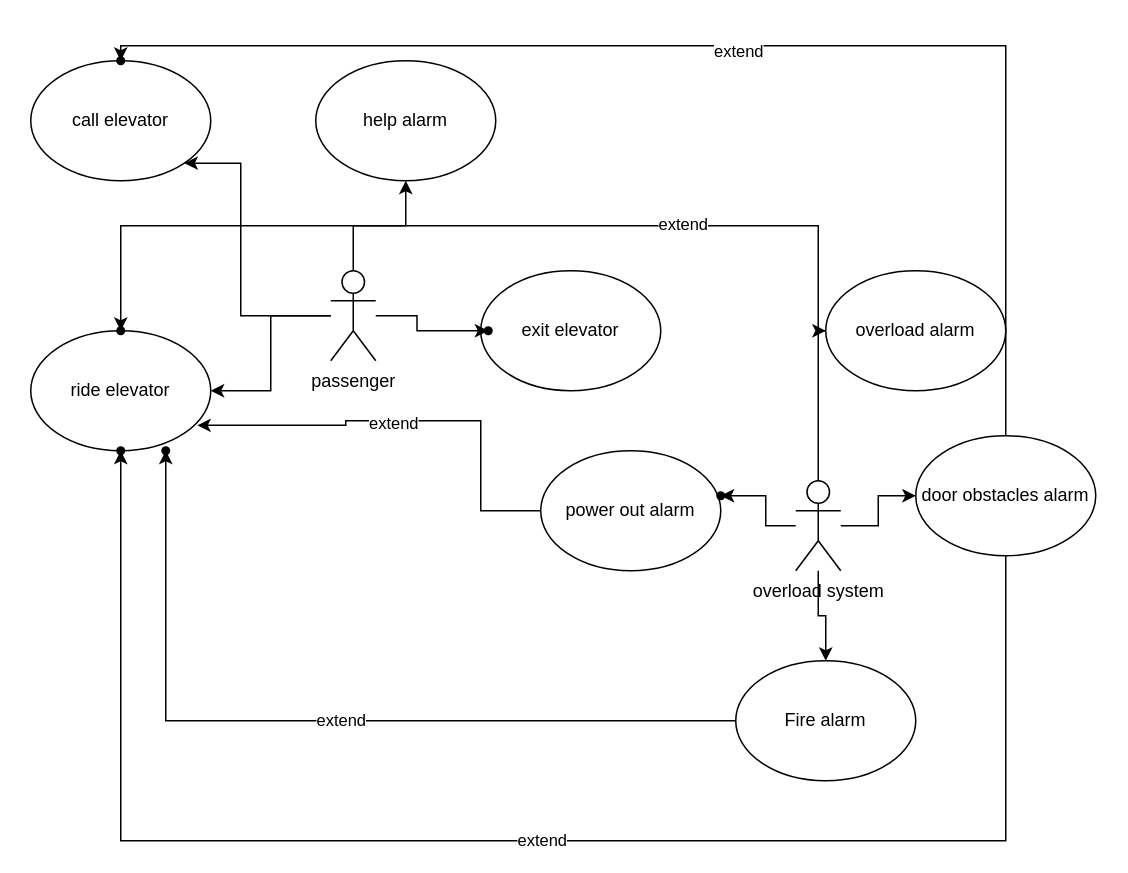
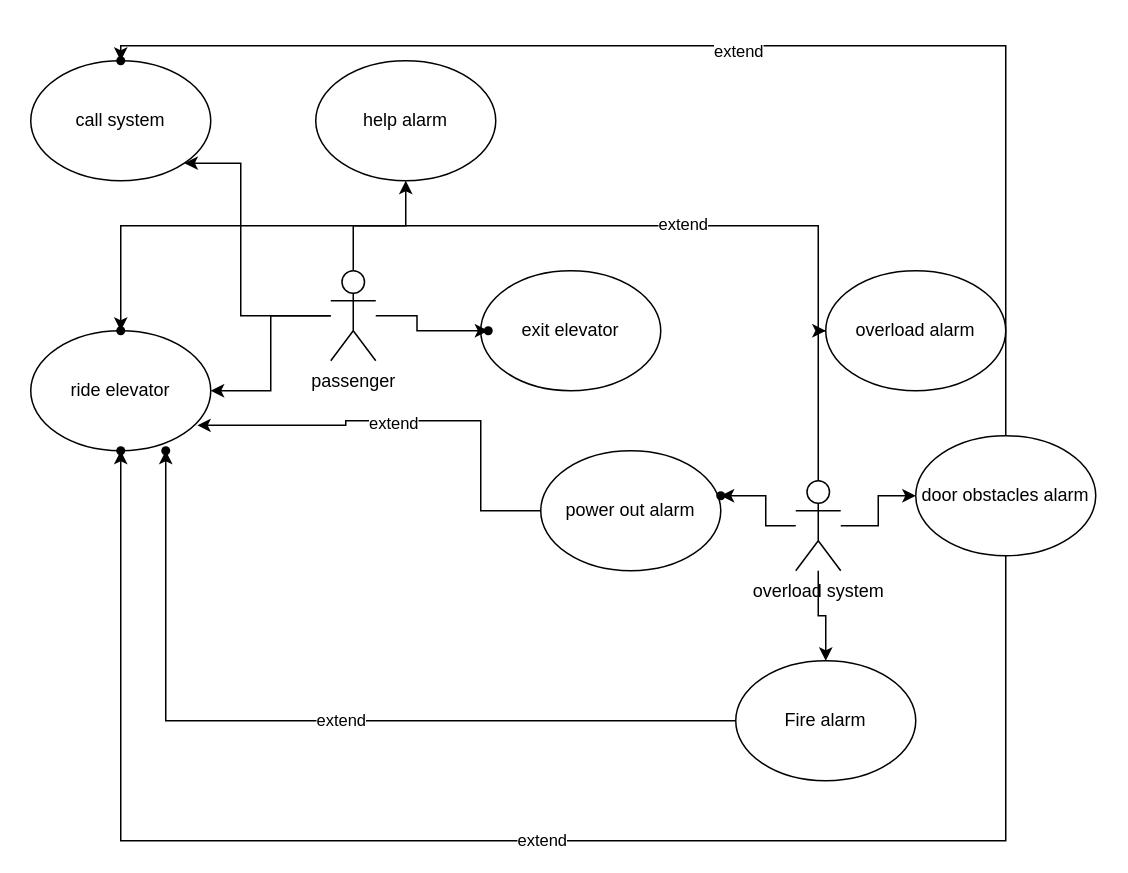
node "call elevator": label "call elevator" -> "call system"
